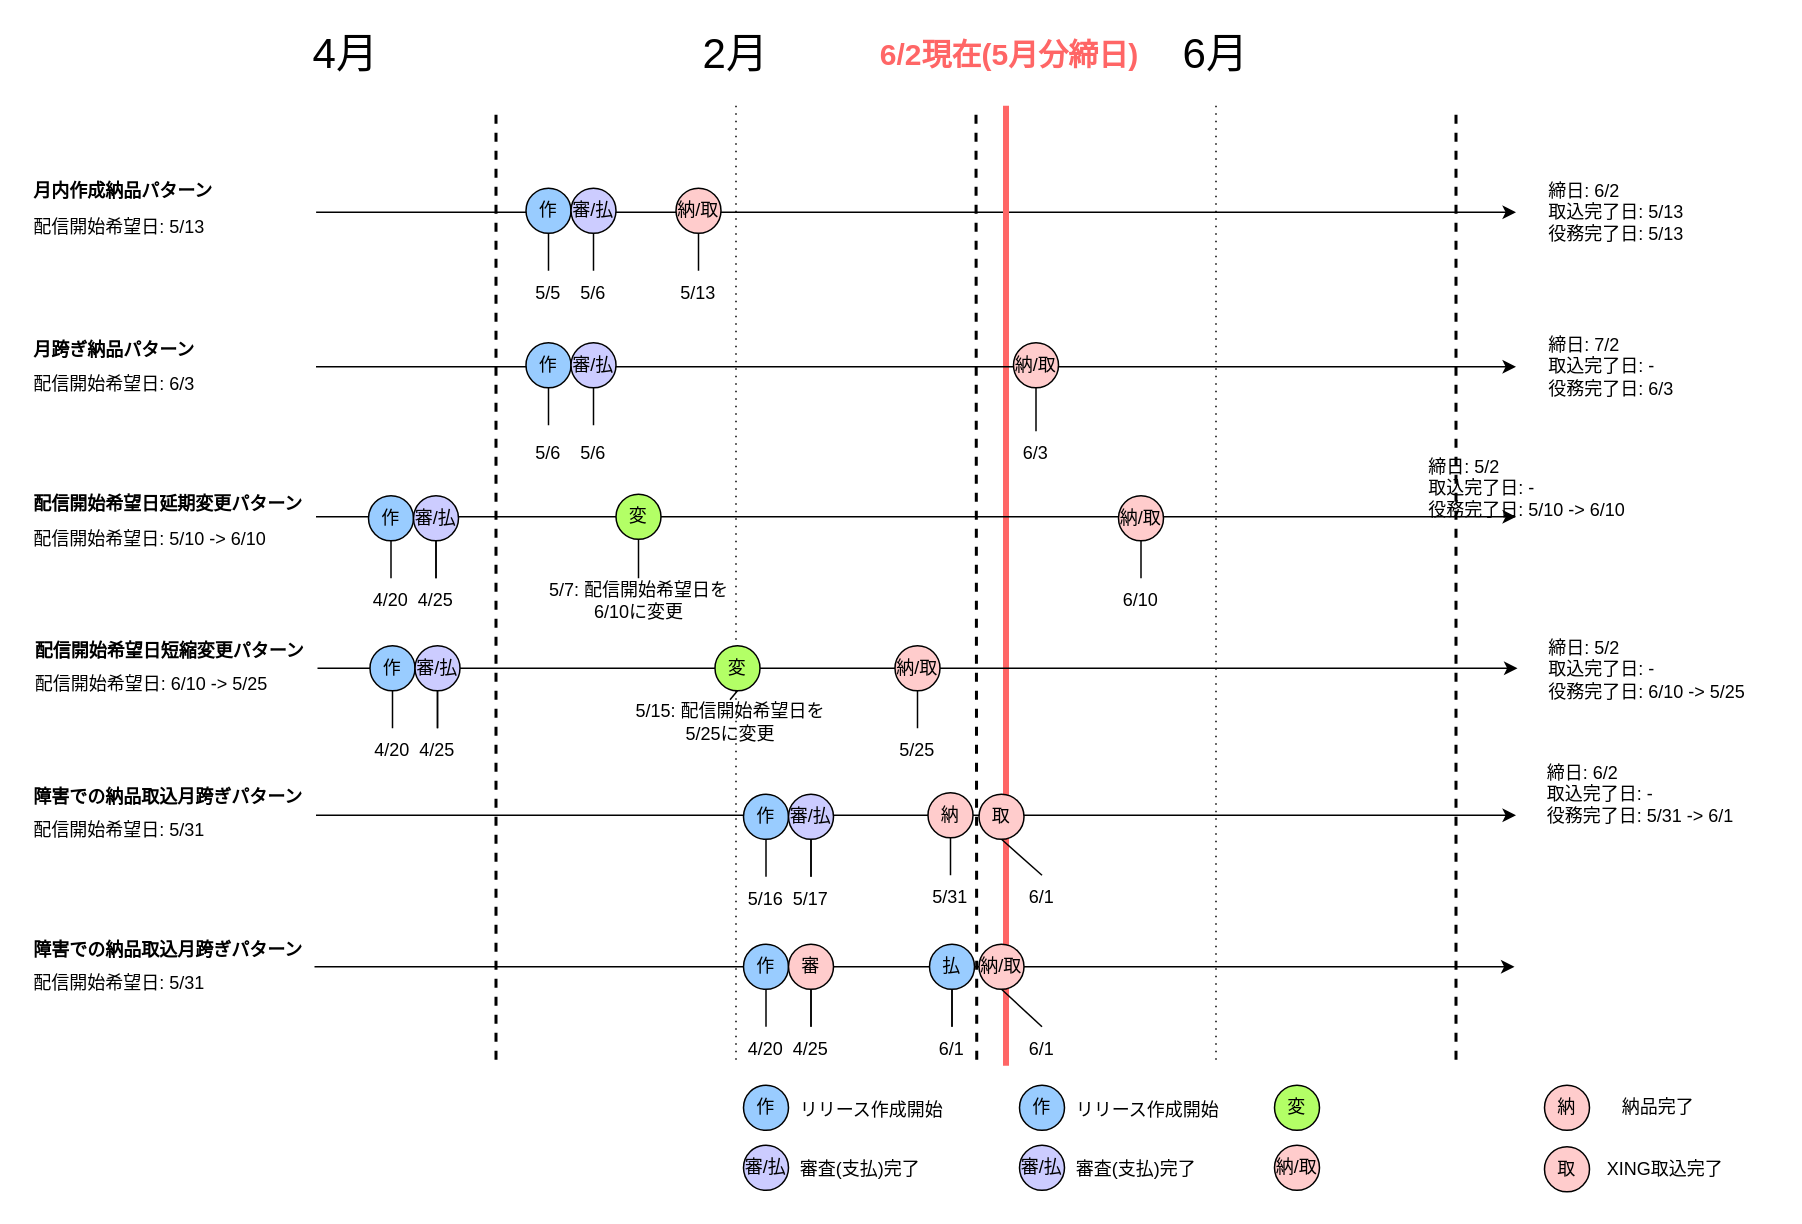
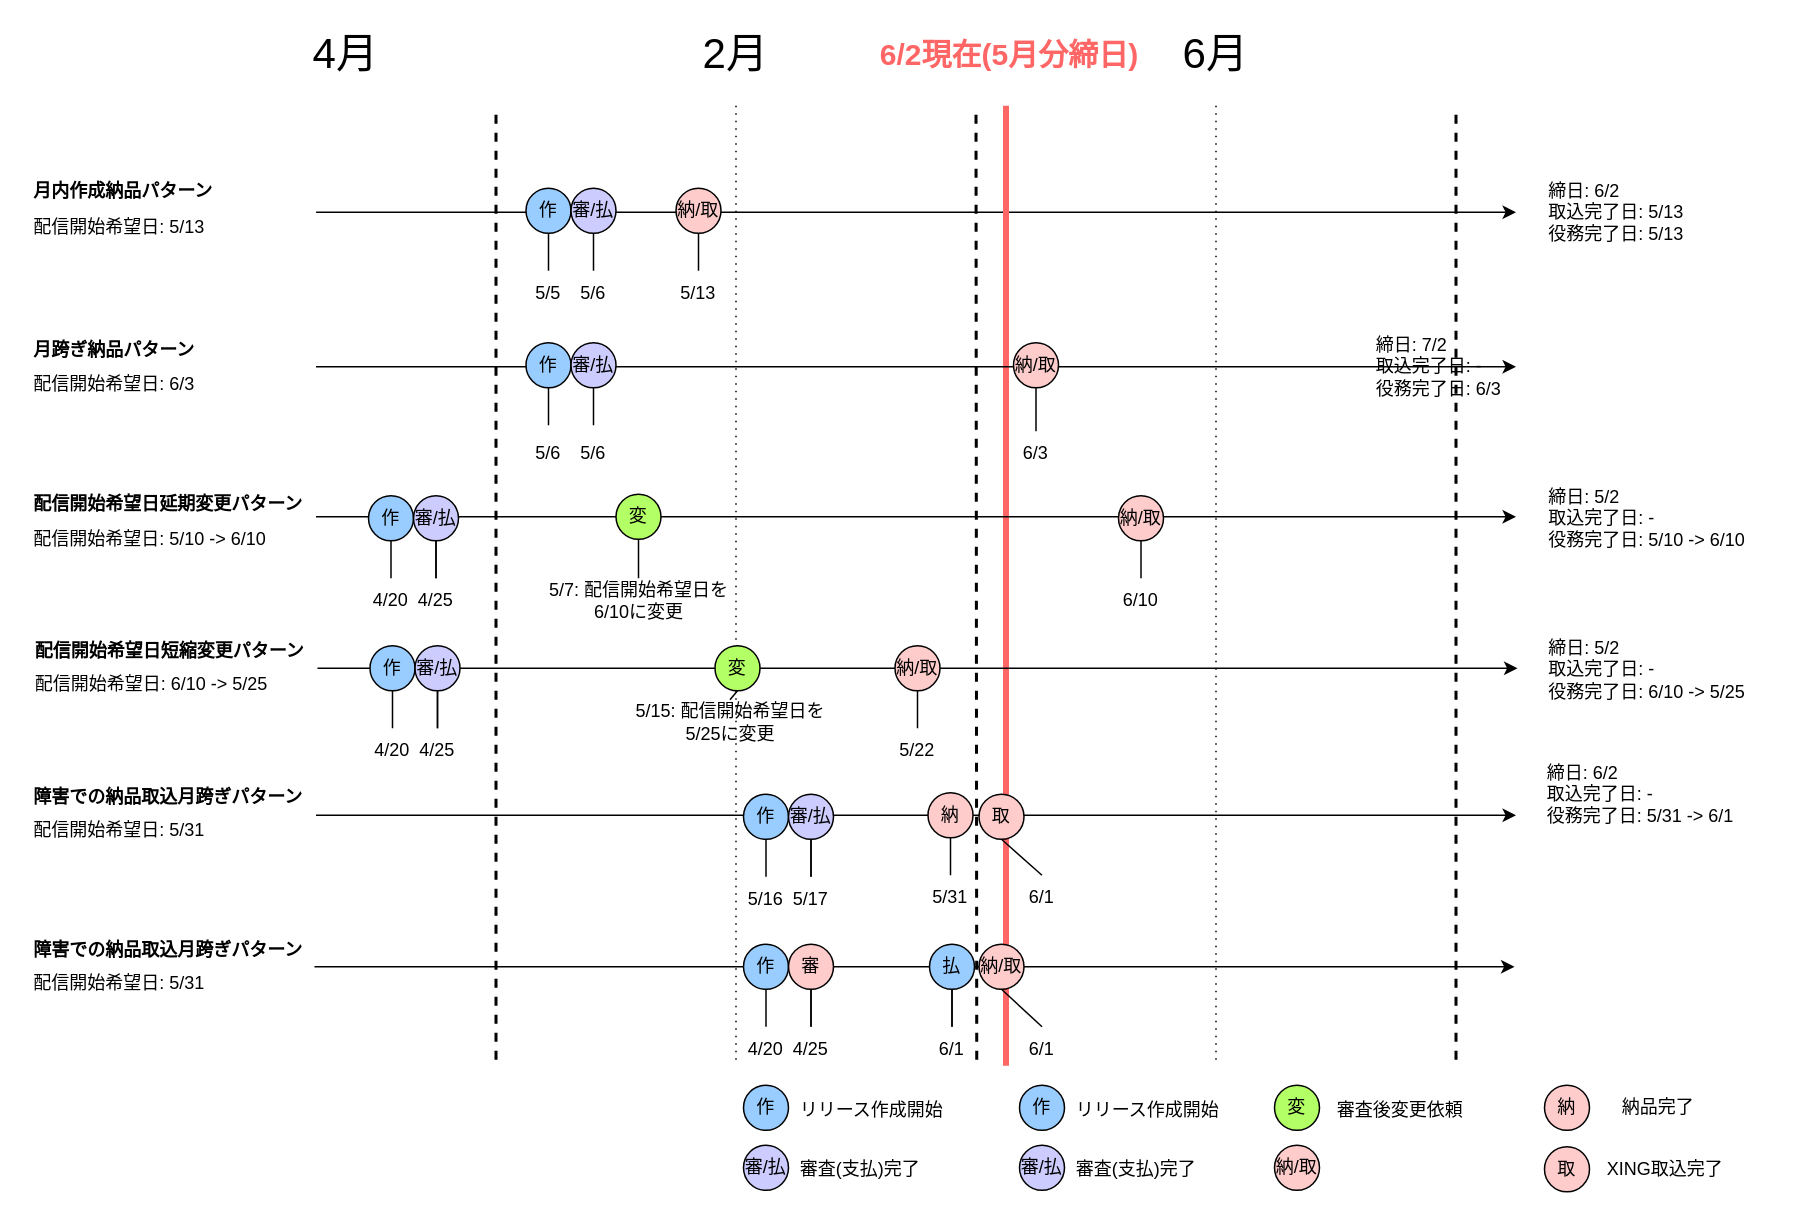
node "締日: 7/2 取込完了日: - 役務完了日: 6/3": moved (1636, 367) -> (1463, 367)
node "締日: 5/2 取込完了日: - 役務完了日: 5/10 -> 6/10": moved (1531, 488) -> (1651, 518)
node "5/25": label "5/25" -> "5/22"
node "審査後変更依頼": added
